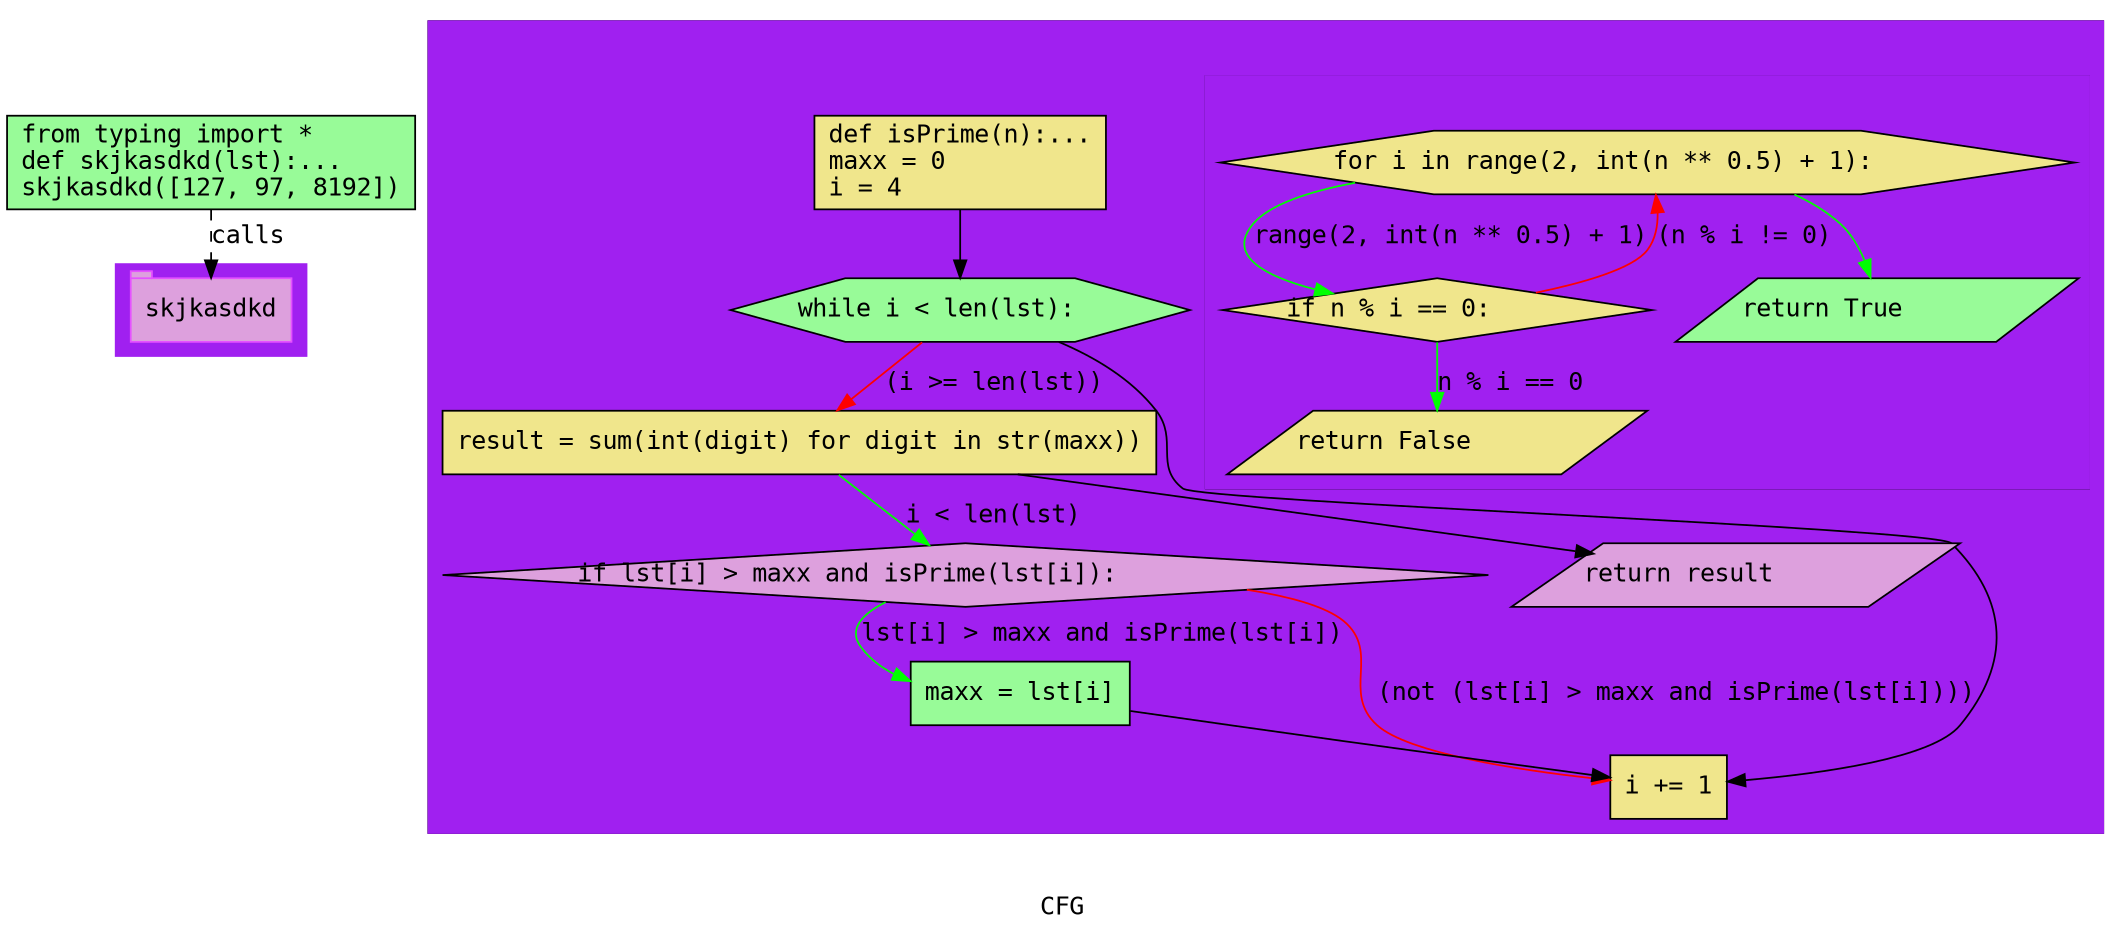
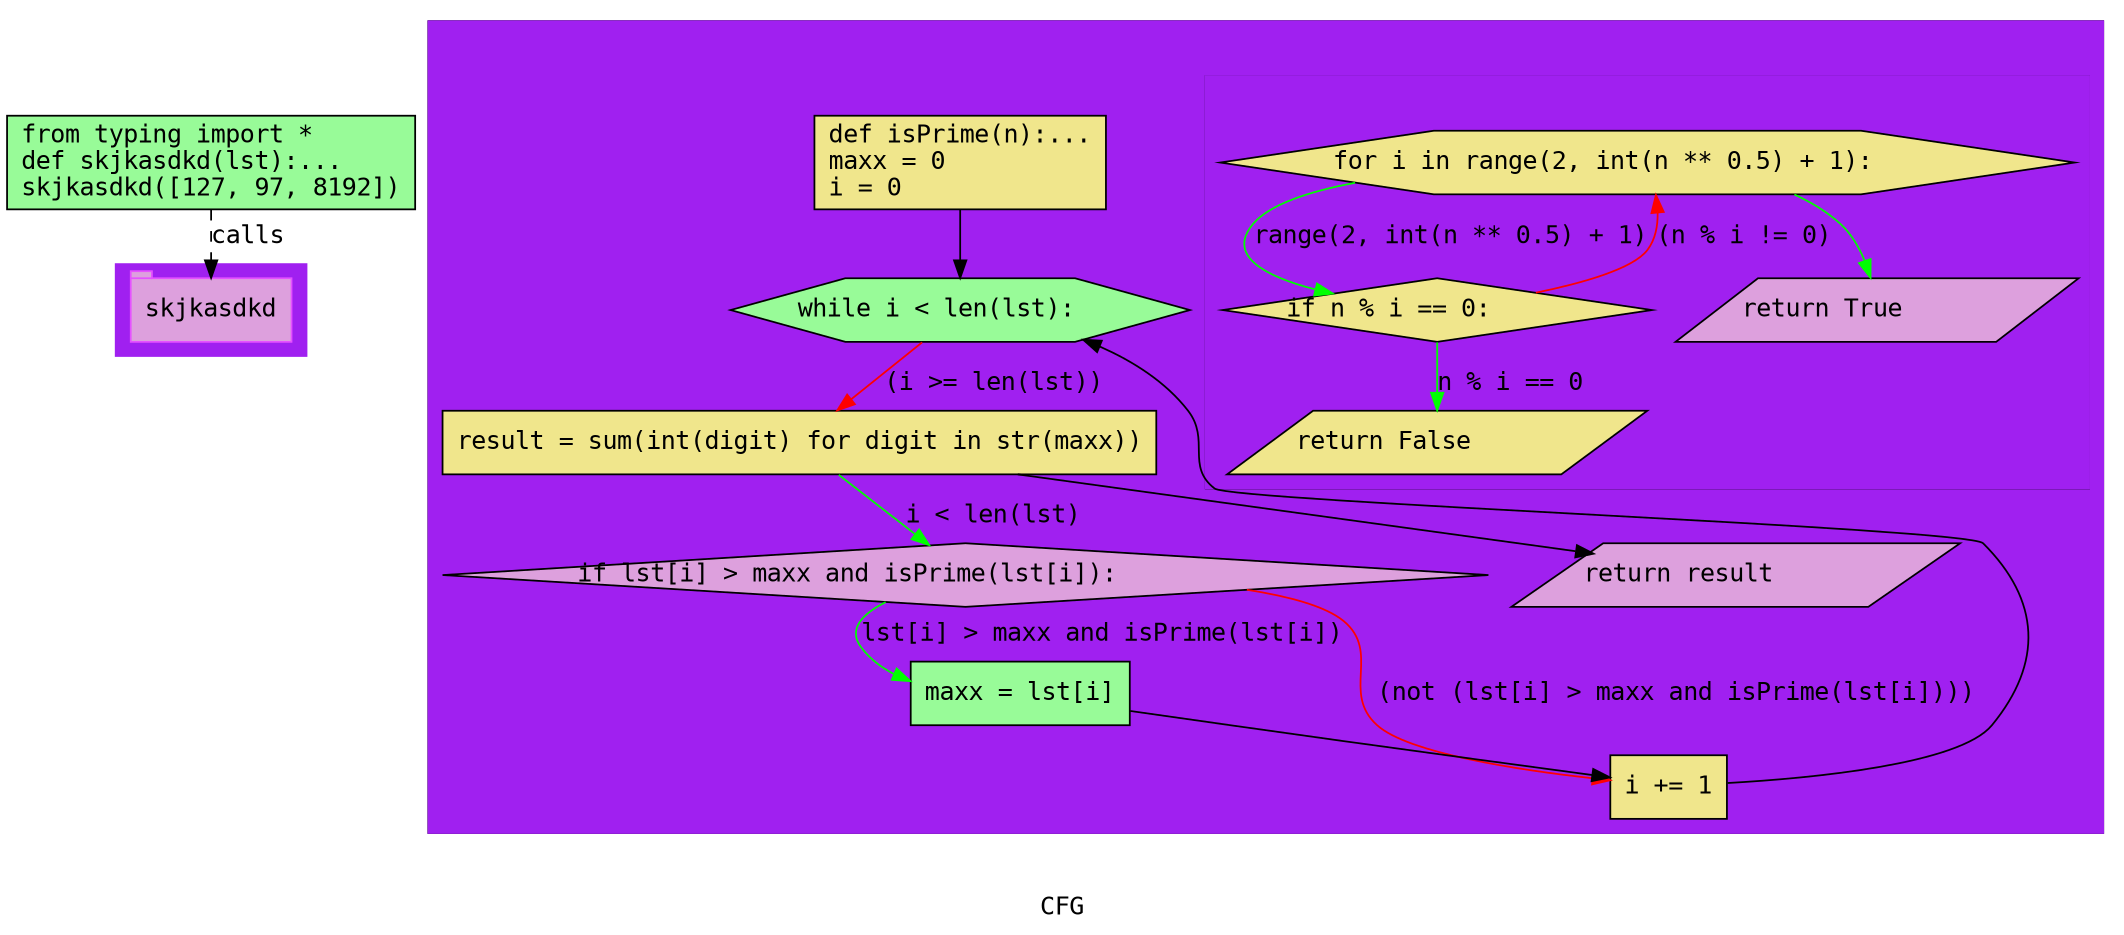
node "def isPrime(n):... maxx = 0 i = 4": label "def isPrime(n):... maxx = 0 i = 4" -> "def isPrime(n):... maxx = 0 i = 0"
node "return True": fillcolor palegreen -> plum
edge "while i < len(lst):" -> "i += 1": reversed
